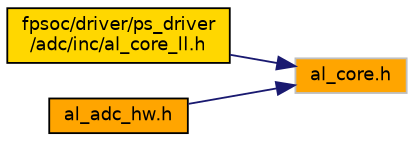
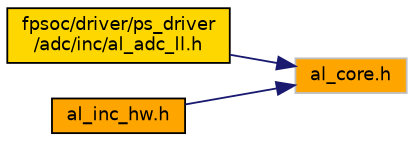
node "fpsoc/driver/ps_driver /adc/inc/al_core_ll.h": label "fpsoc/driver/ps_driver /adc/inc/al_core_ll.h" -> "fpsoc/driver/ps_driver /adc/inc/al_adc_ll.h"
node "al_adc_hw.h": label "al_adc_hw.h" -> "al_inc_hw.h"
